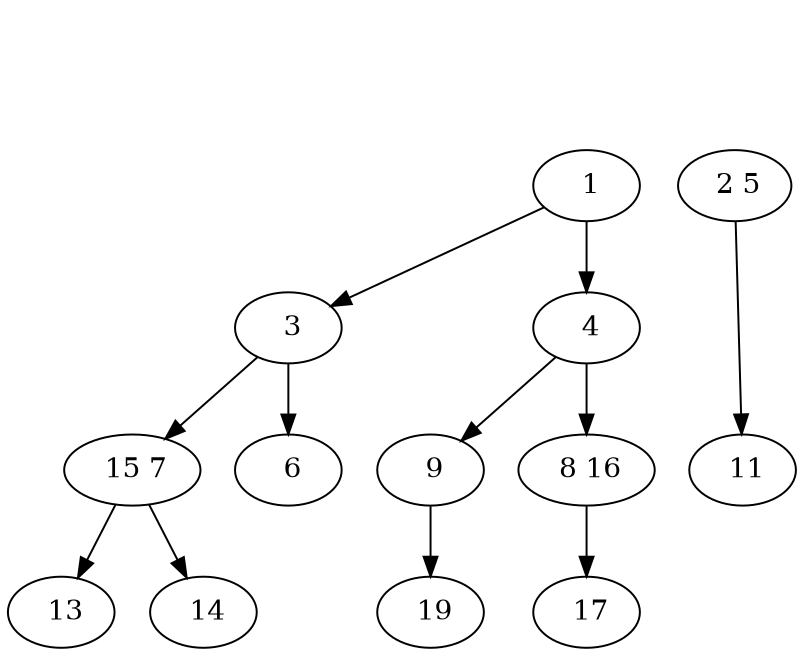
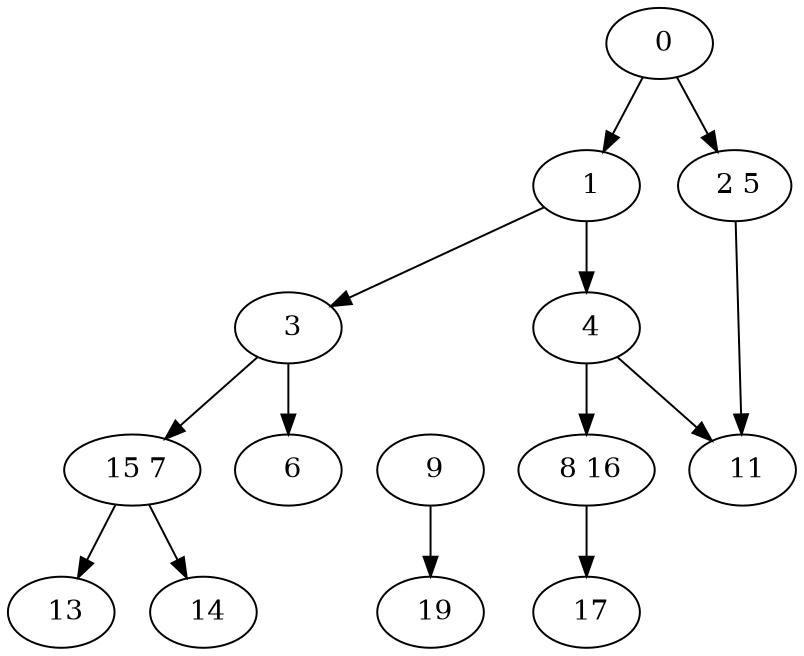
node "0": added
edge "4" -> "9": now "4" -> "11"
